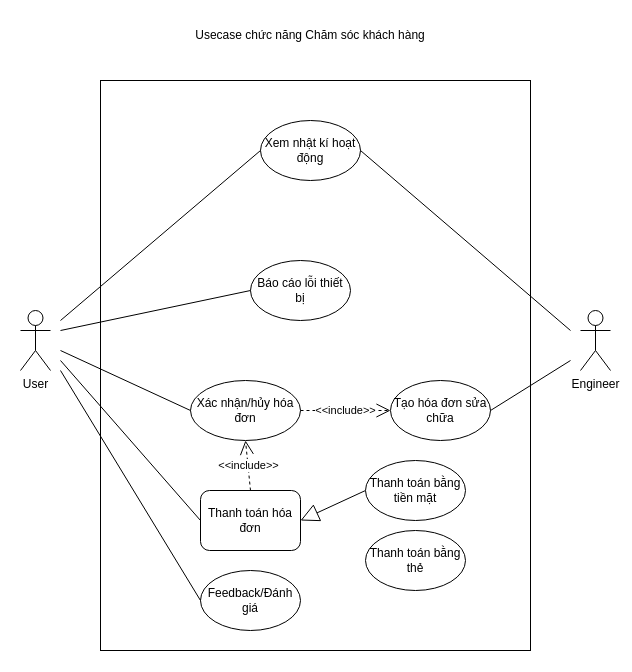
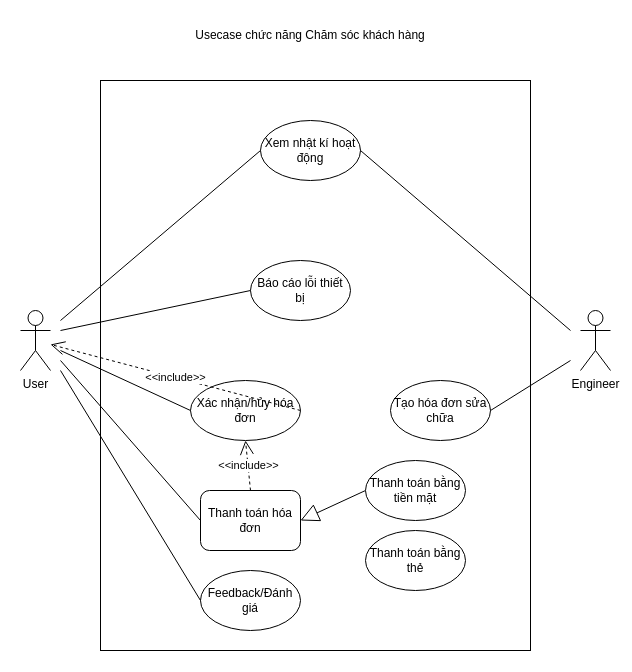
edge "Xác nhận/hủy hóa đơn" -> "Tạo hóa đơn sửa chữa": now "Xác nhận/hủy hóa đơn" -> "User"
